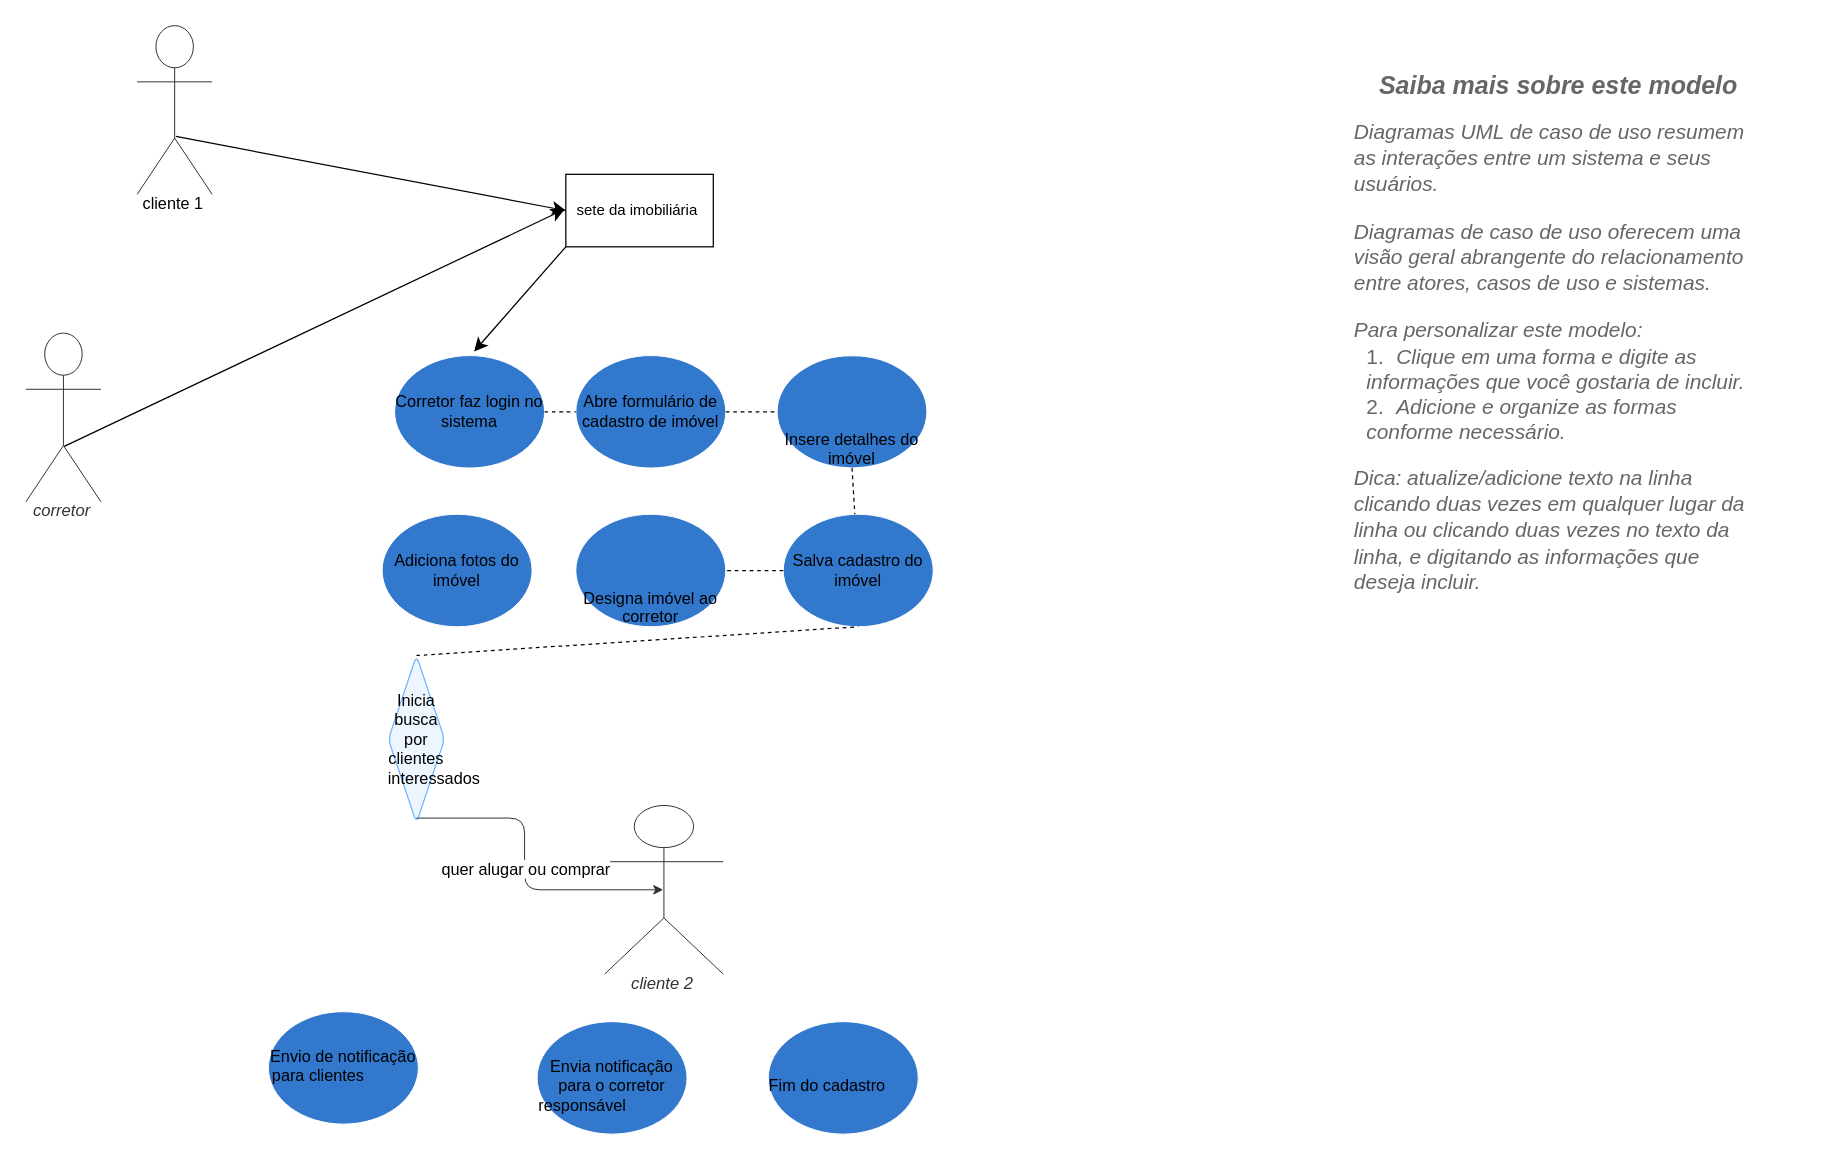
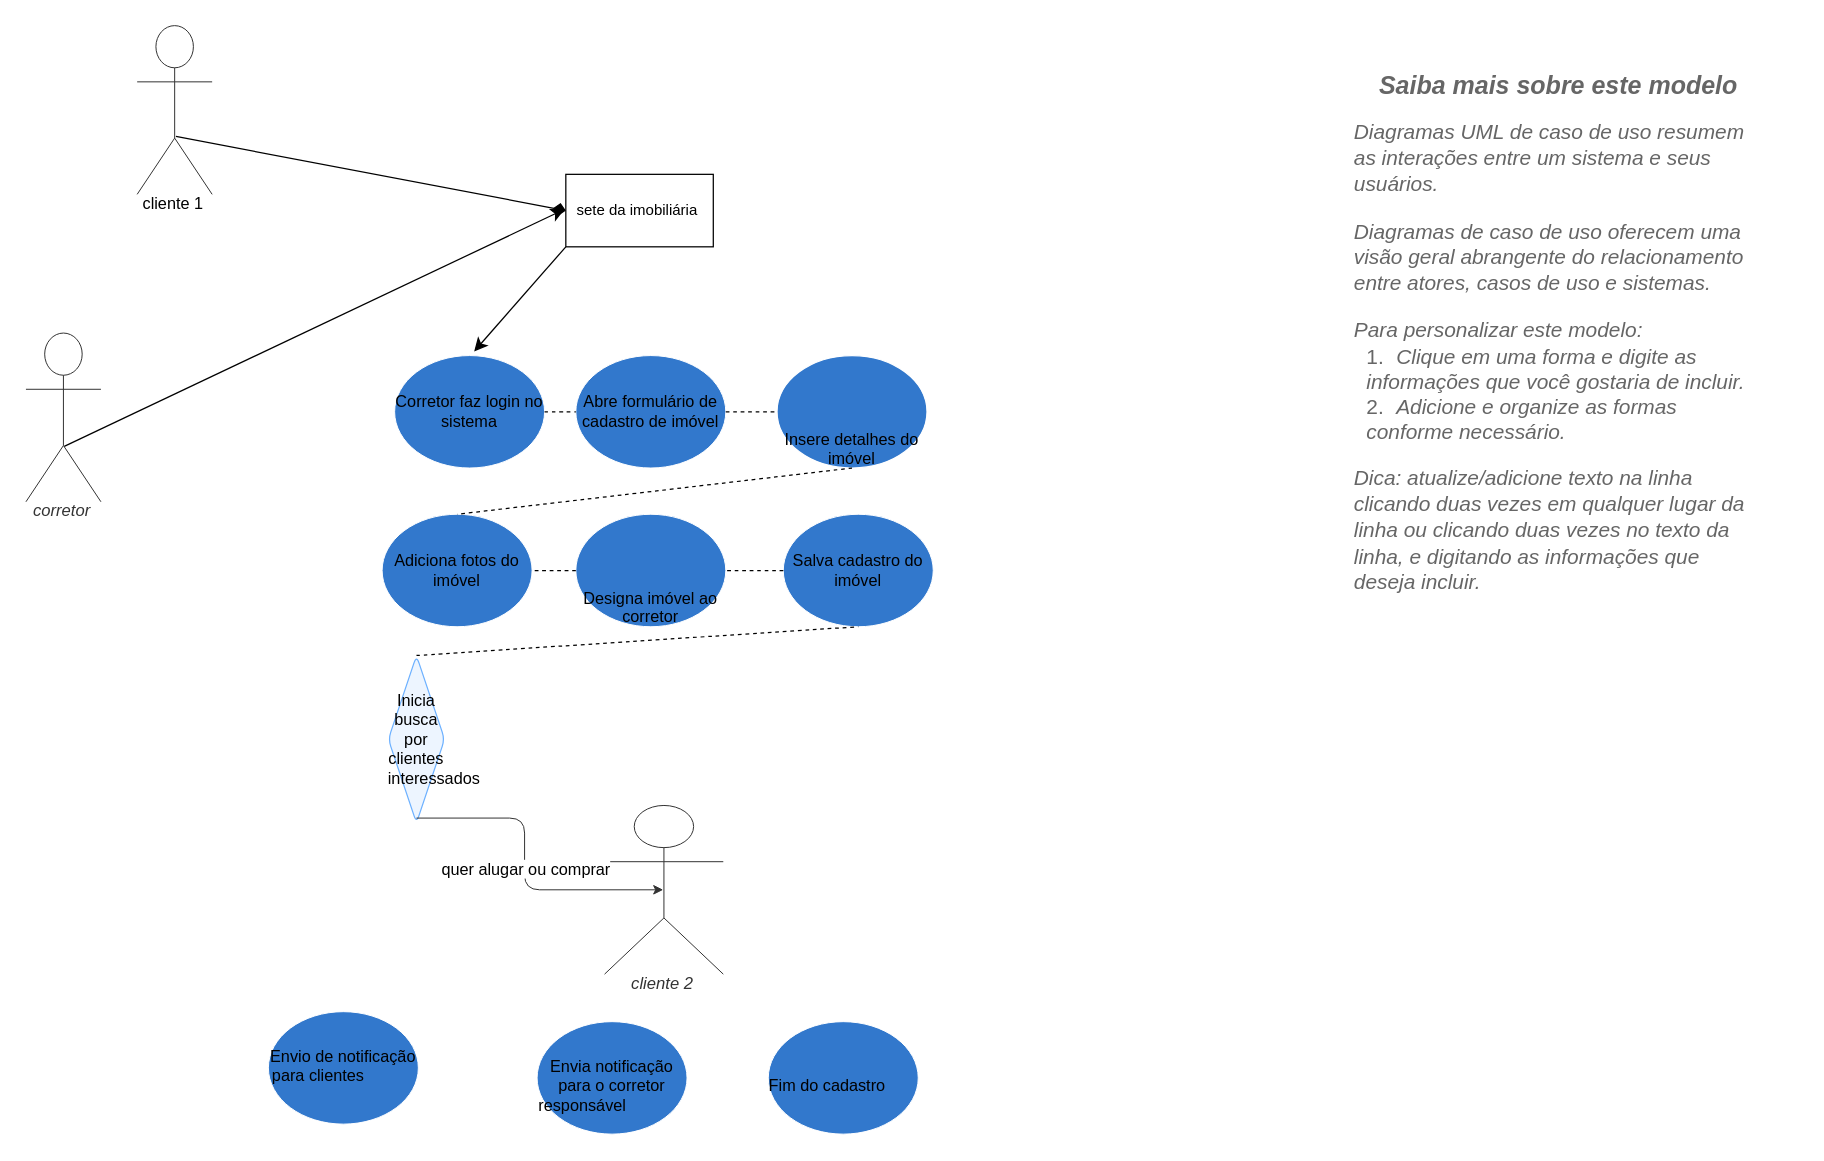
edge "cliente 1" -> "sete da imobiliária": arrowhead classic -> diamond
edge "Insere detalhes do imóvel" -- "Salva cadastro do imóvel": now "Insere detalhes do imóvel" -- "Adiciona fotos do imóvel"
edge "Adiciona fotos do imóvel" -- "Designa imóvel ao corretor": added
